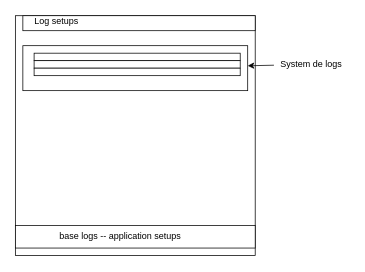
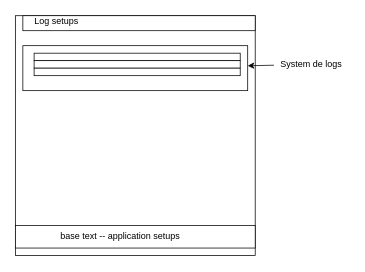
node "base logs -- application setups": label "base logs -- application setups" -> "base text -- application setups"
